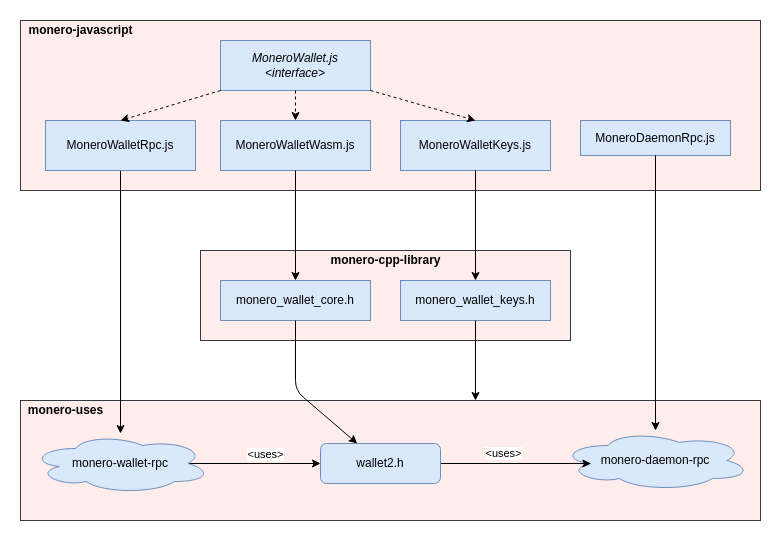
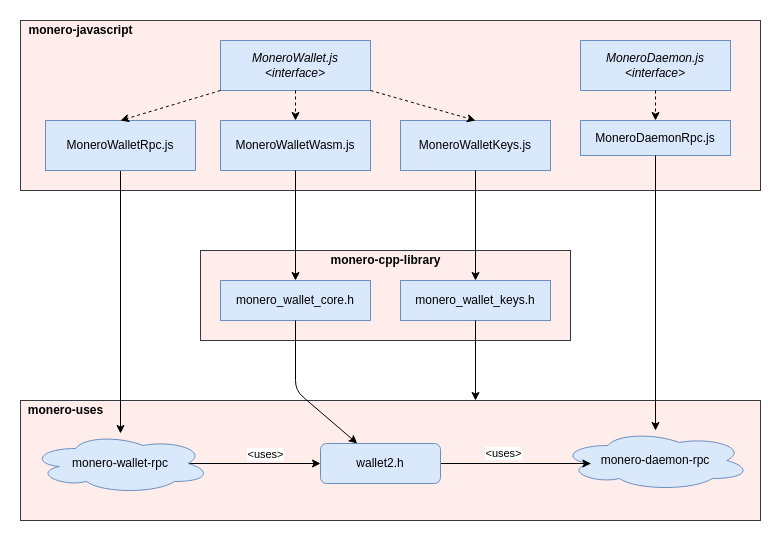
node "MoneroDaemon.js <interface>": added
edge "MoneroDaemon.js <interface>" -> "MoneroDaemonRpc.js": added
